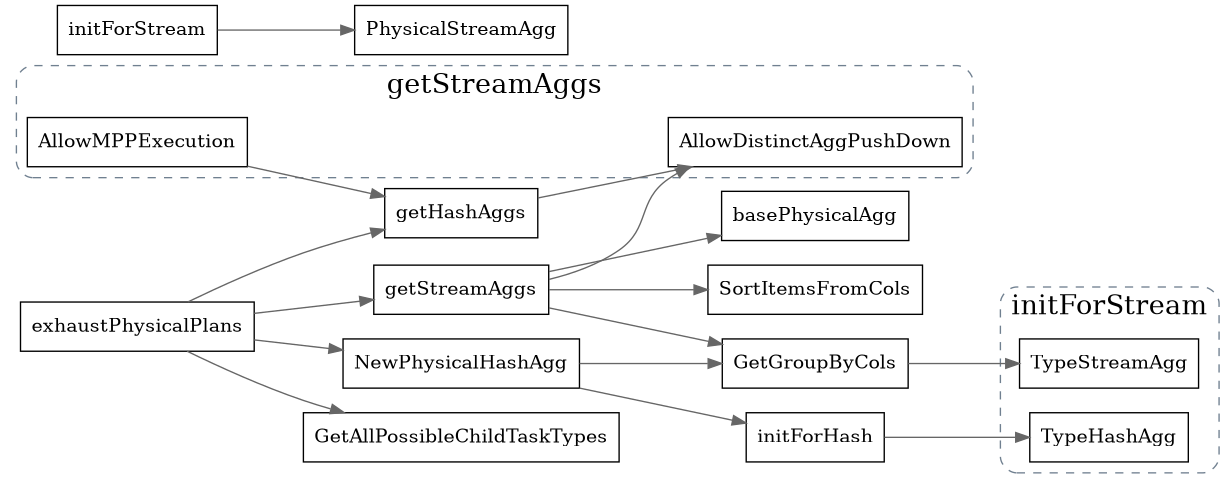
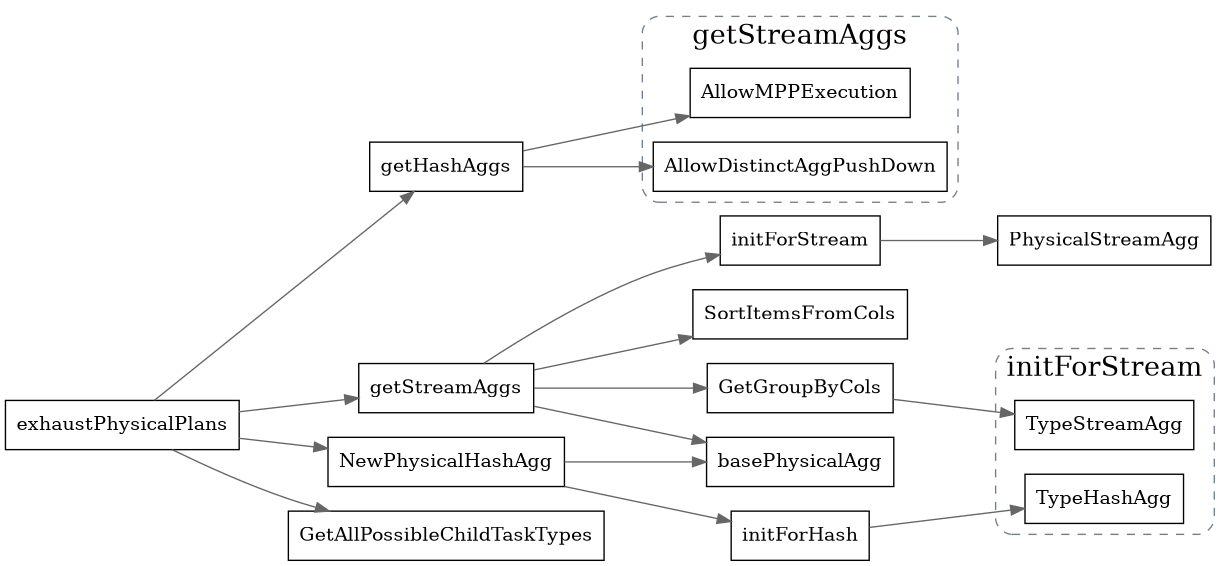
edge "AllowMPPExecution" -> "getHashAggs": reversed
edge "getStreamAggs" -> "AllowDistinctAggPushDown": now "getStreamAggs" -> "initForStream"
edge "NewPhysicalHashAgg" -> "GetGroupByCols": now "NewPhysicalHashAgg" -> "basePhysicalAgg"
